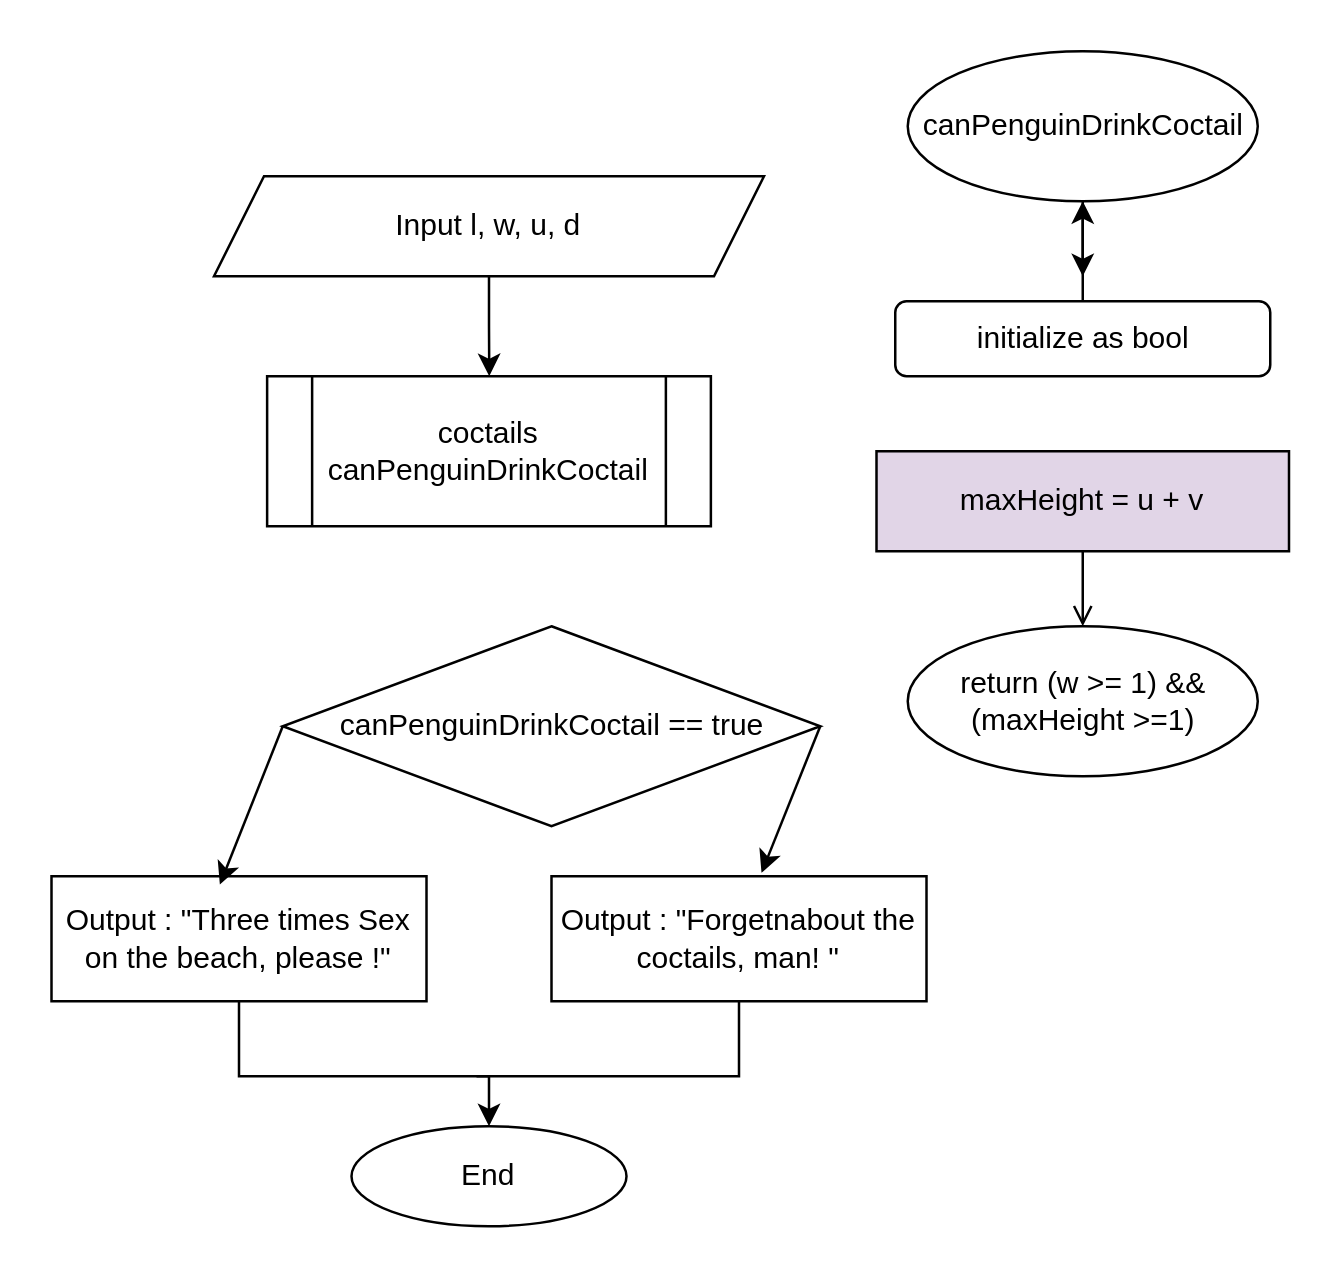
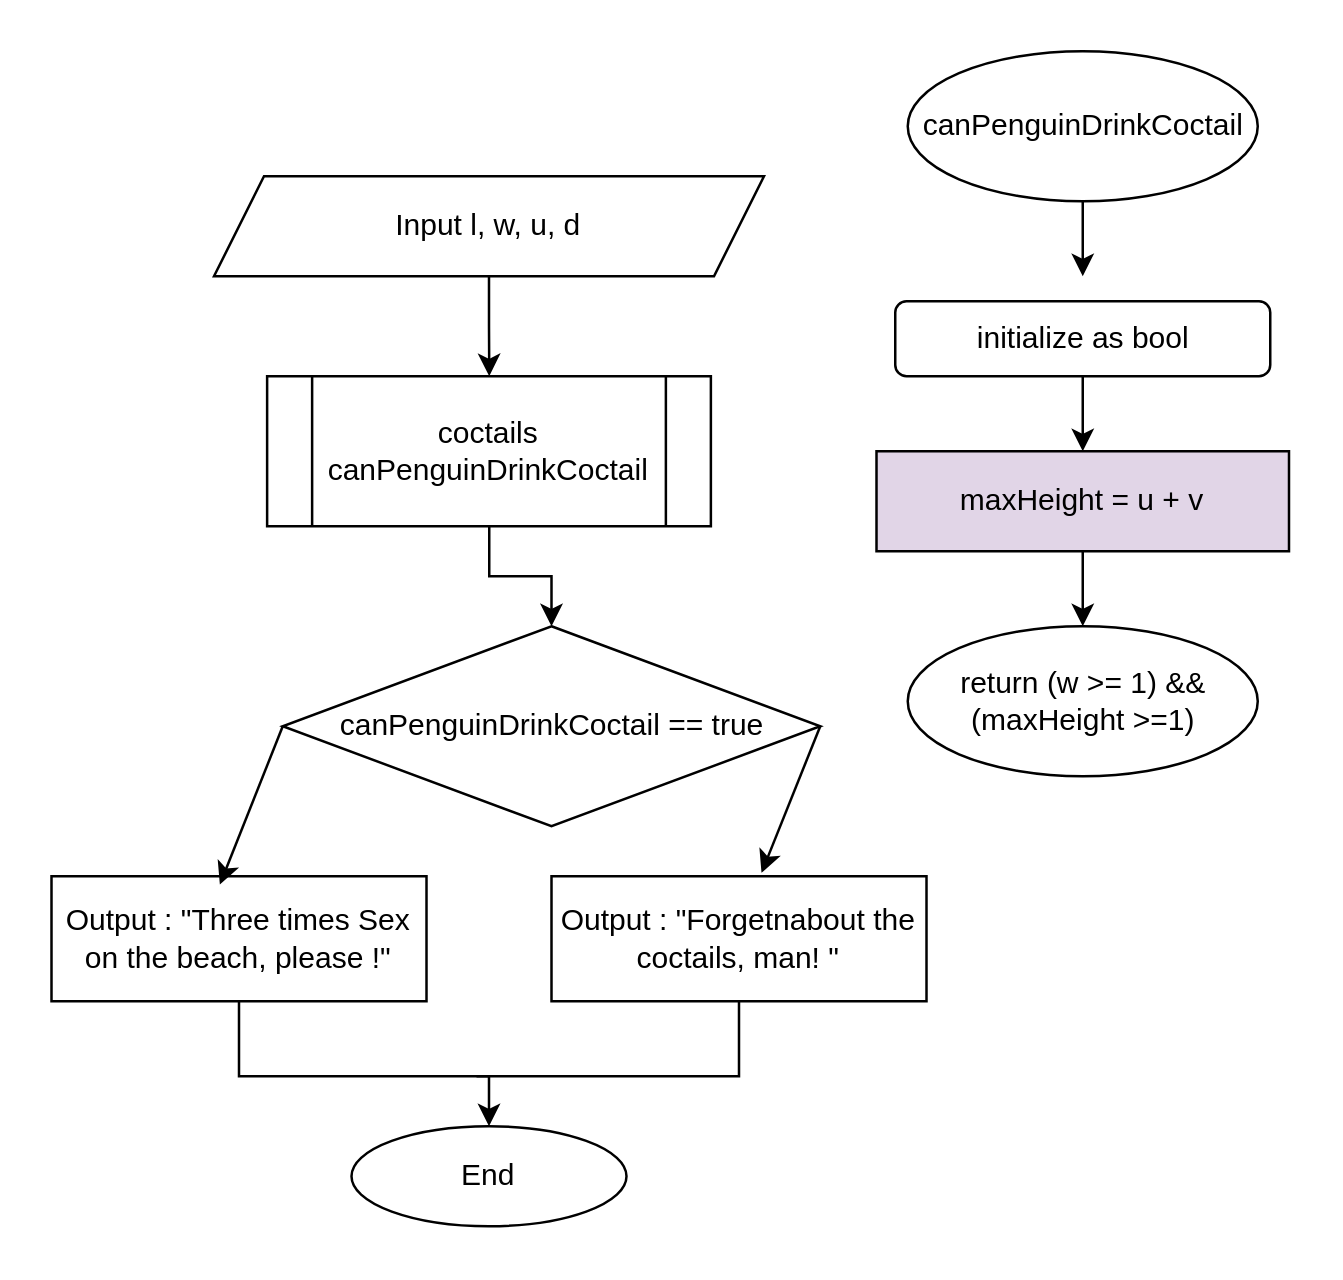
edge "initialize as bool" -> "canPenguinDrinkCoctail": now "initialize as bool" -> "maxHeight = u + v"
edge "coctails canPenguinDrinkCoctail" -> "canPenguinDrinkCoctail == true": added
edge "maxHeight = u + v" -> "return (w >= 1) && (maxHeight >=1)": arrowhead open -> classic
